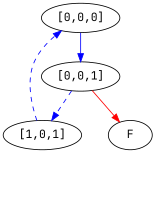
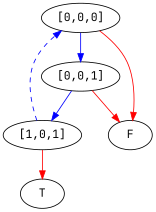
edge "[0,0,0]" -> "F": added
edge "[0,0,1]" -> "[1,0,1]": style dashed -> solid
node "T": added
